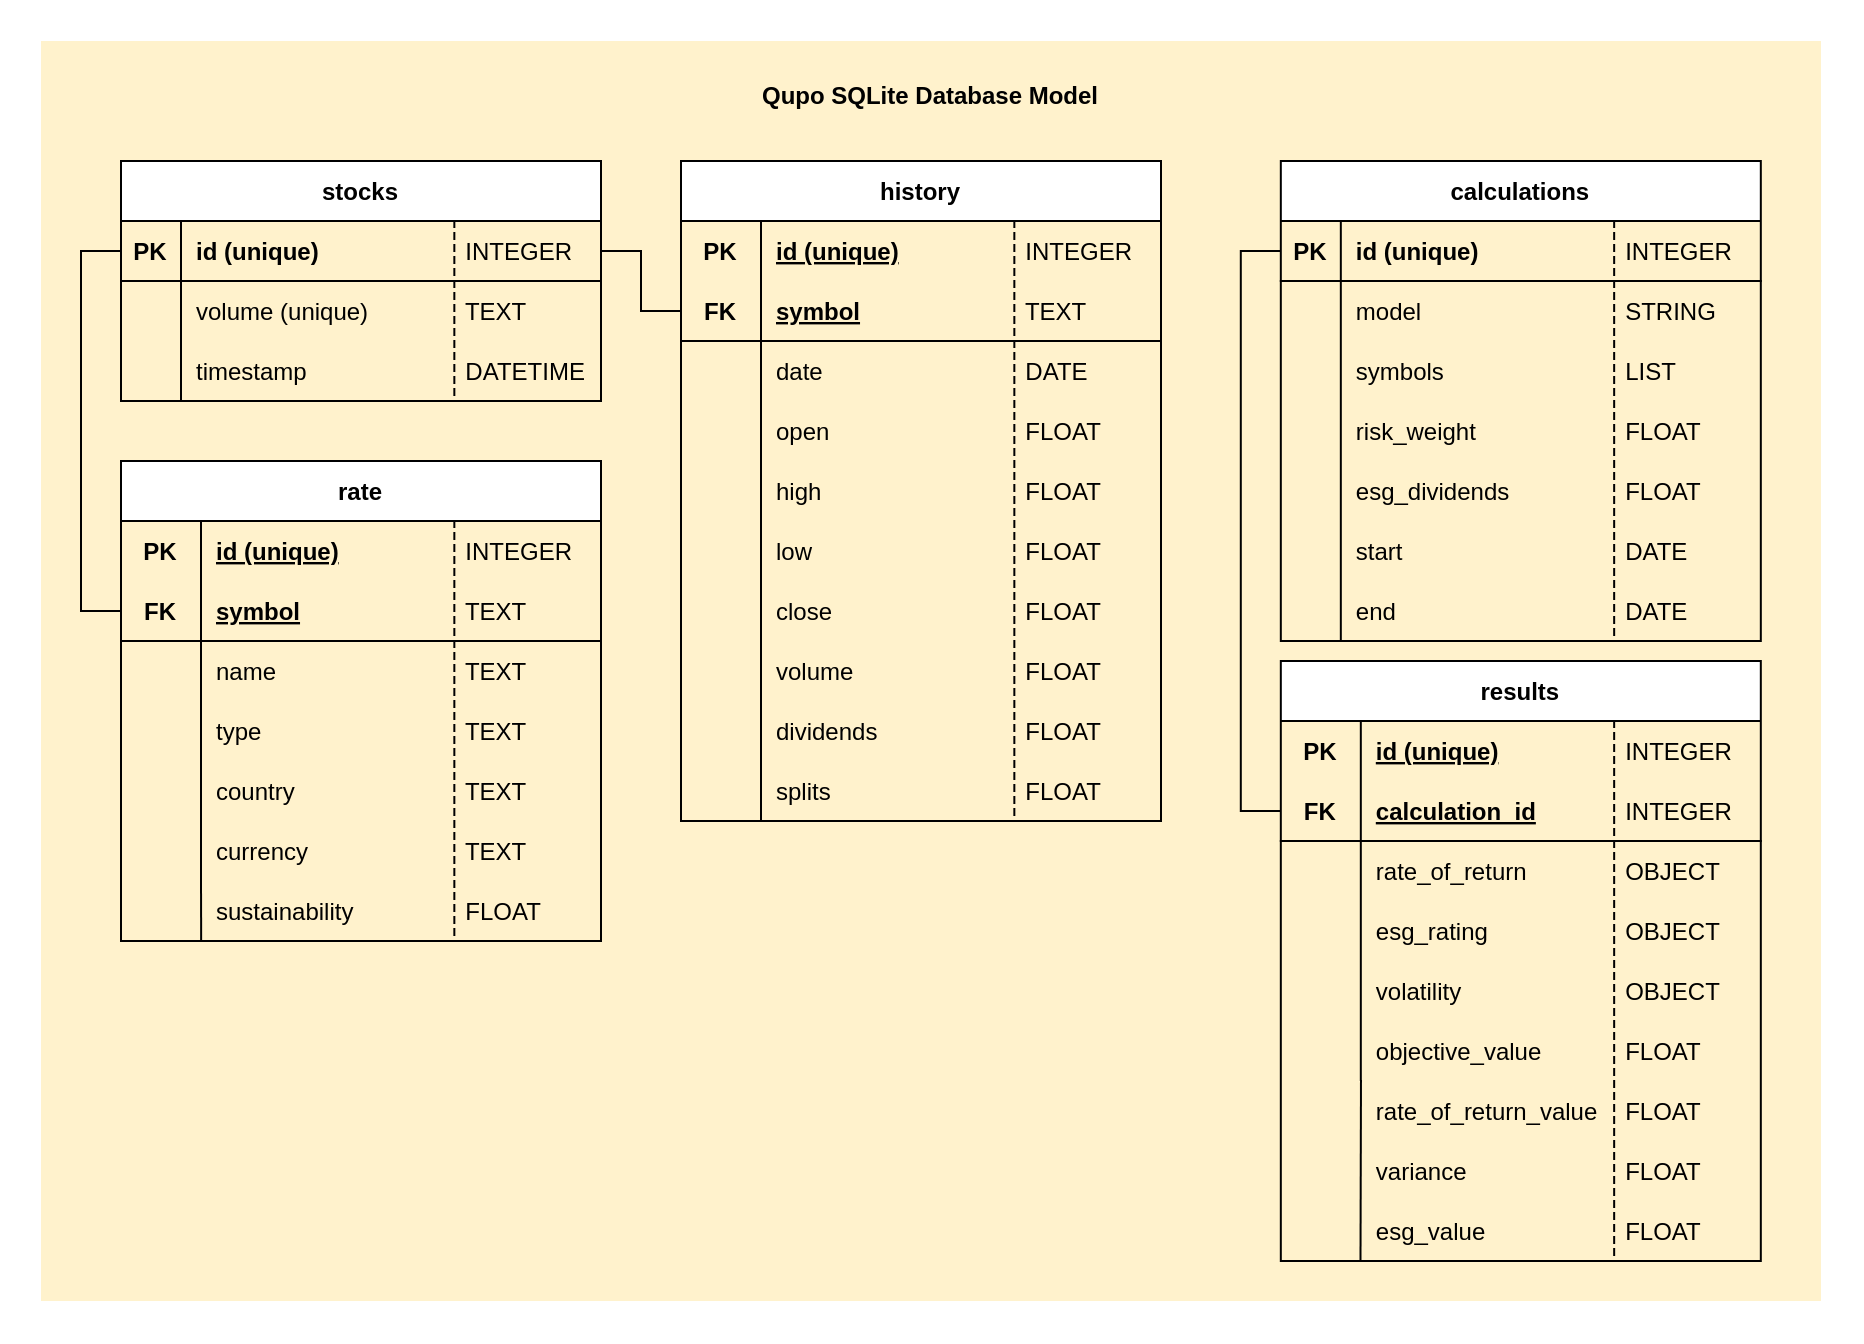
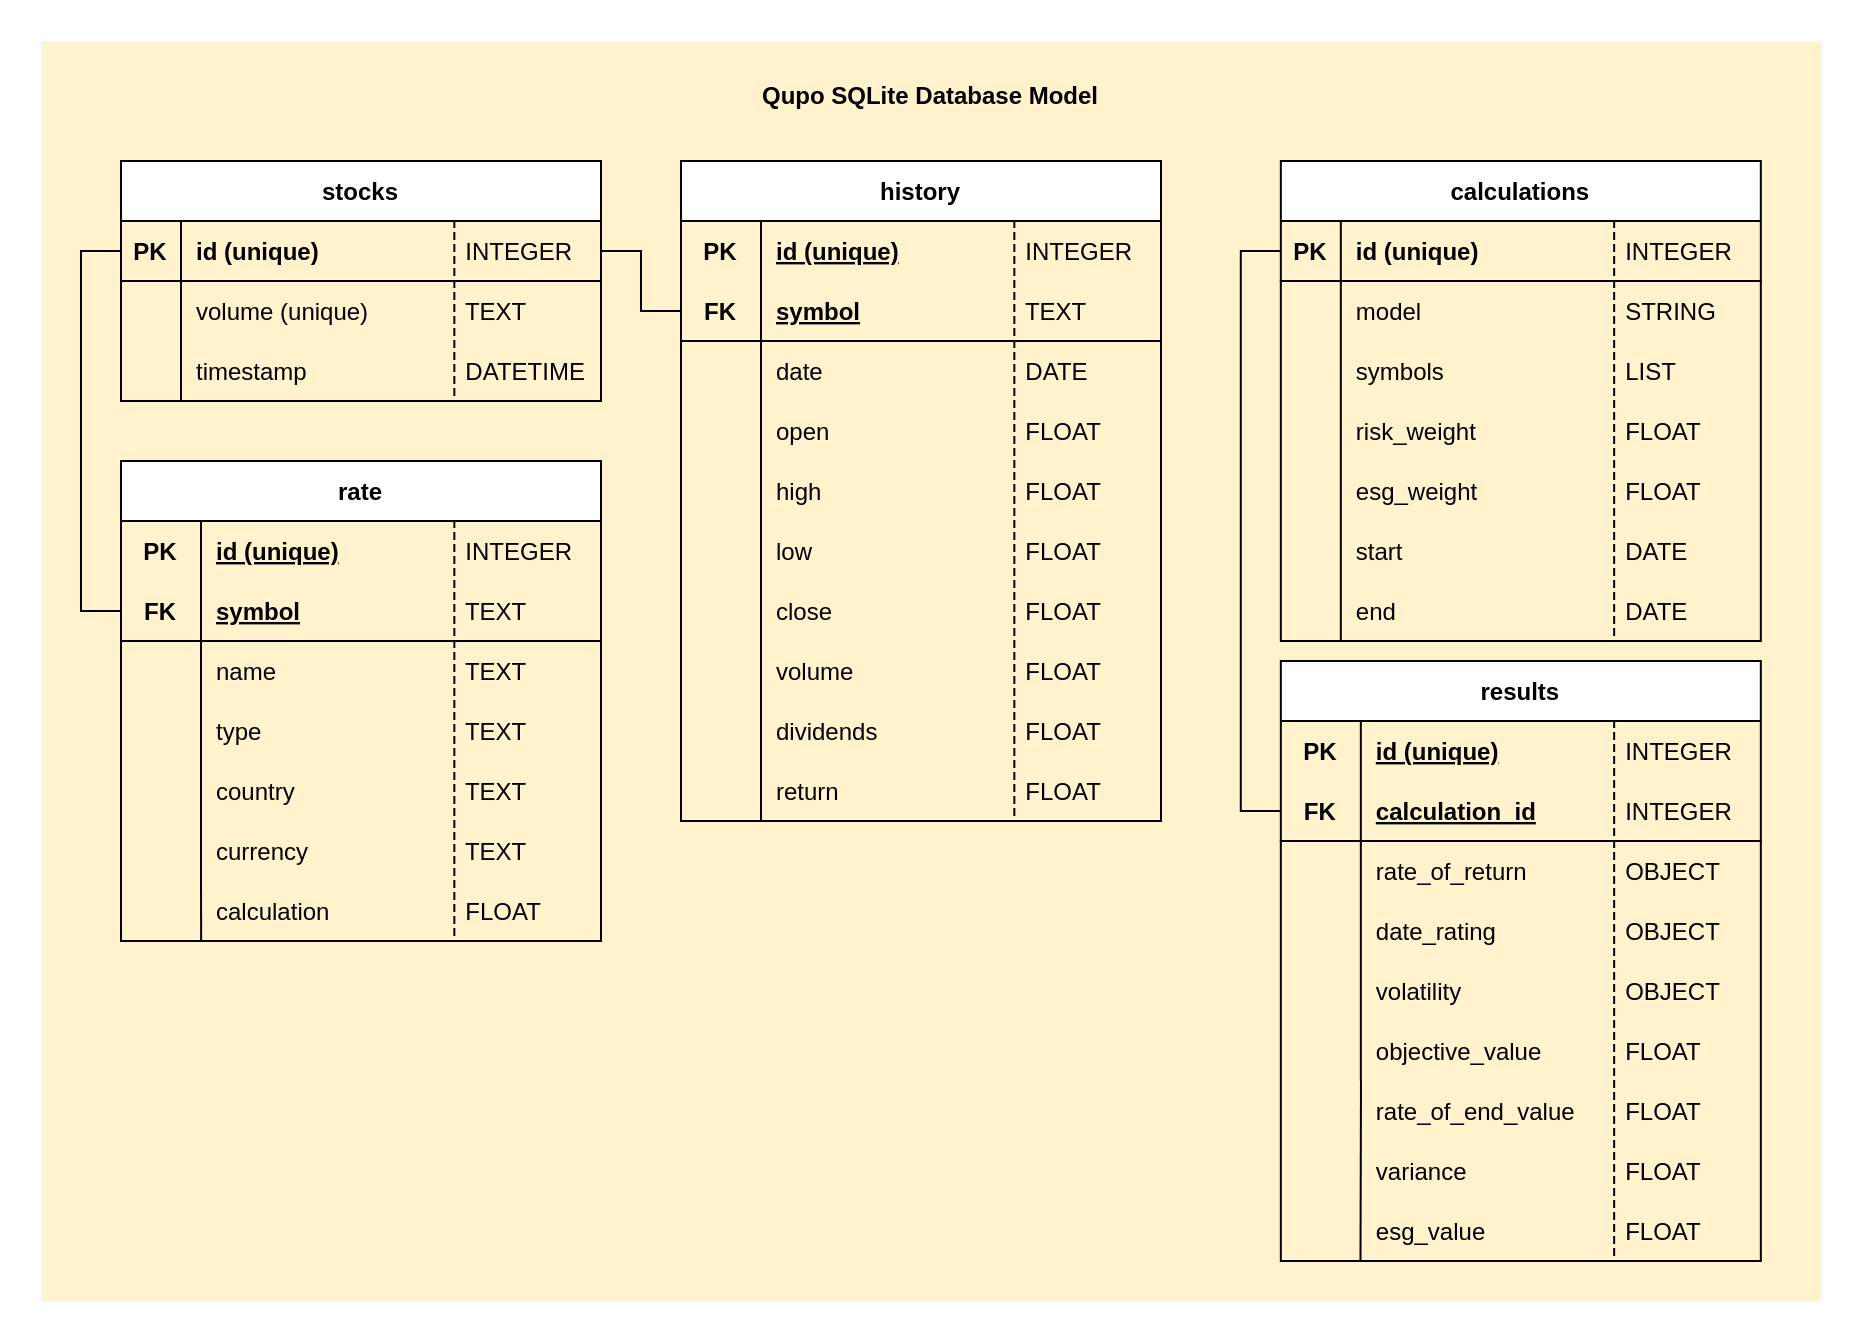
node "esg_dividends": label "esg_dividends" -> "esg_weight"
node "splits": label "splits" -> "return"
node "sustainability": label "sustainability" -> "calculation"
node "esg_rating": label "esg_rating" -> "date_rating"
node "rate_of_return_value": label "rate_of_return_value" -> "rate_of_end_value"
